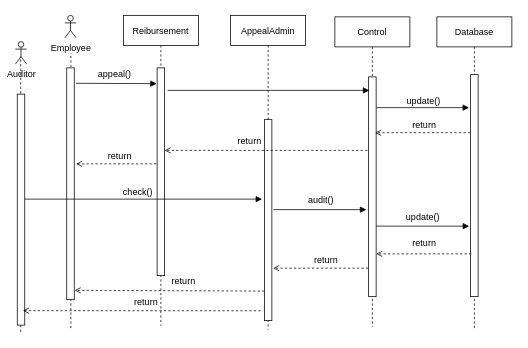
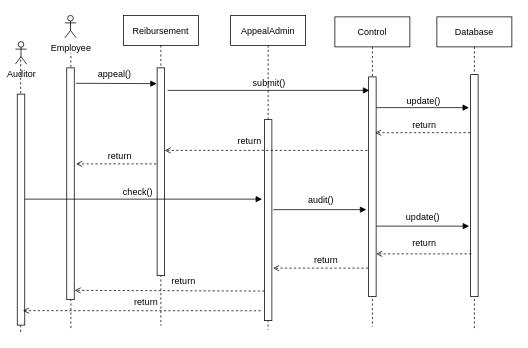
node "submit()": added
